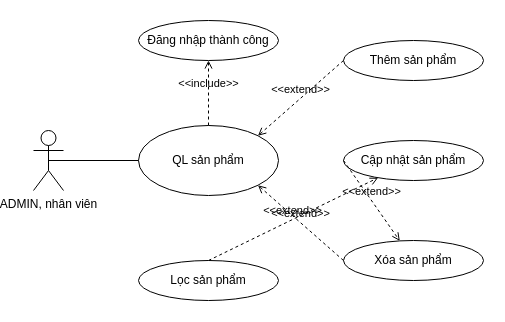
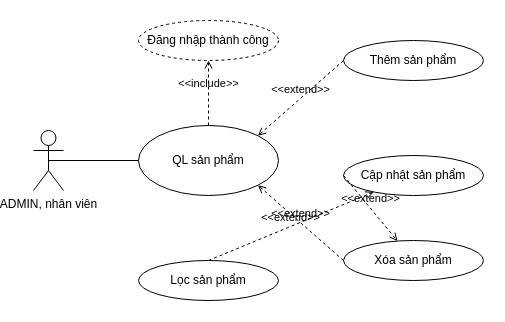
node "Đăng nhập thành công": style solid -> dashed
node "Cập nhật sản phẩm": moved (414, 161) -> (414, 176)
